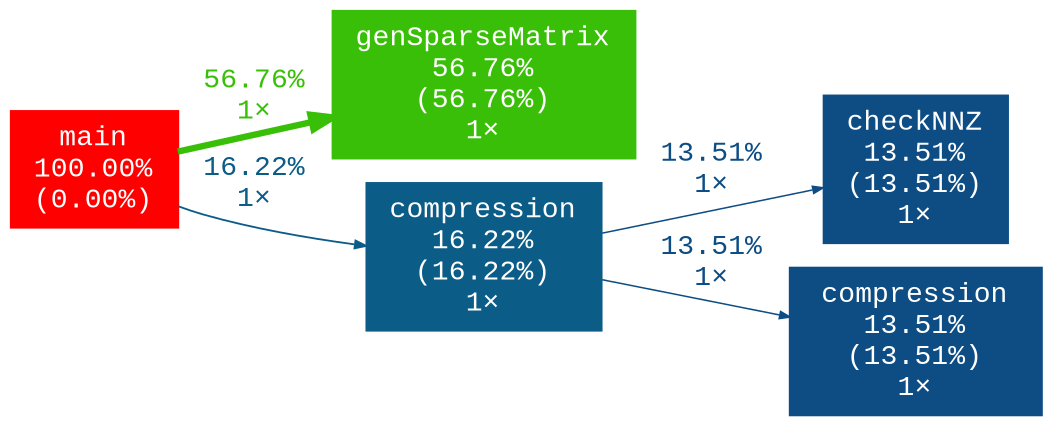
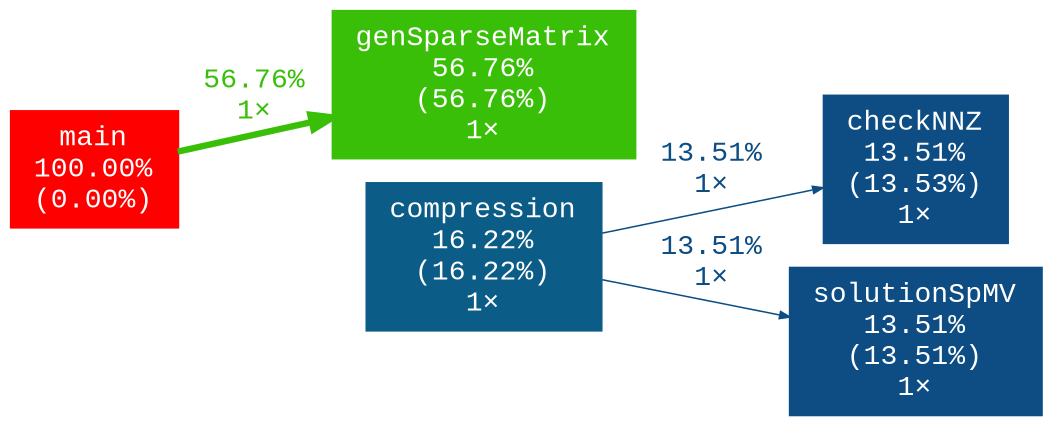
node "checkNNZ 13.51% (13.51%) 1×": label "checkNNZ 13.51% (13.51%) 1×" -> "checkNNZ 13.51% (13.53%) 1×"
edge "main 100.00% (0.00%)" -> "compression 16.22% (16.22%) 1×": removed, label "16.22% 1×"
node "compression 13.51% (13.51%) 1×": label "compression 13.51% (13.51%) 1×" -> "solutionSpMV 13.51% (13.51%) 1×"
